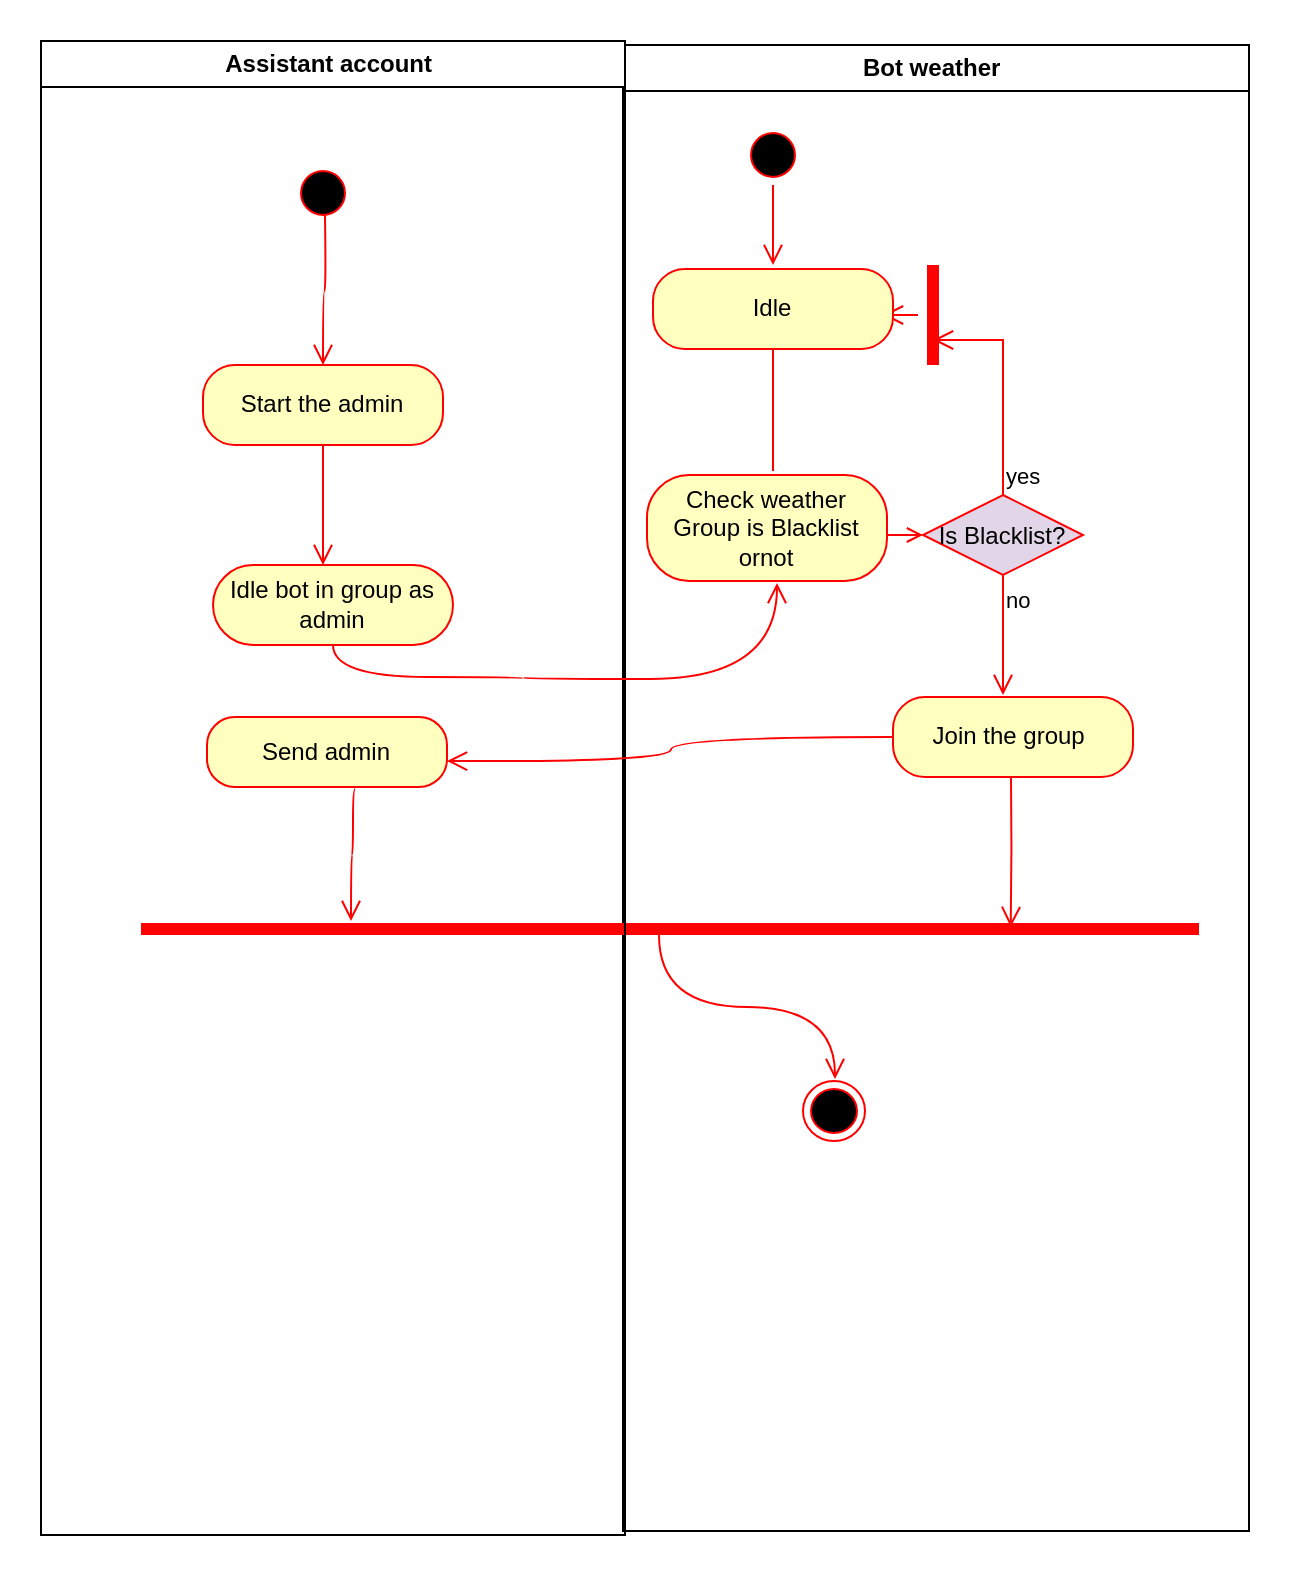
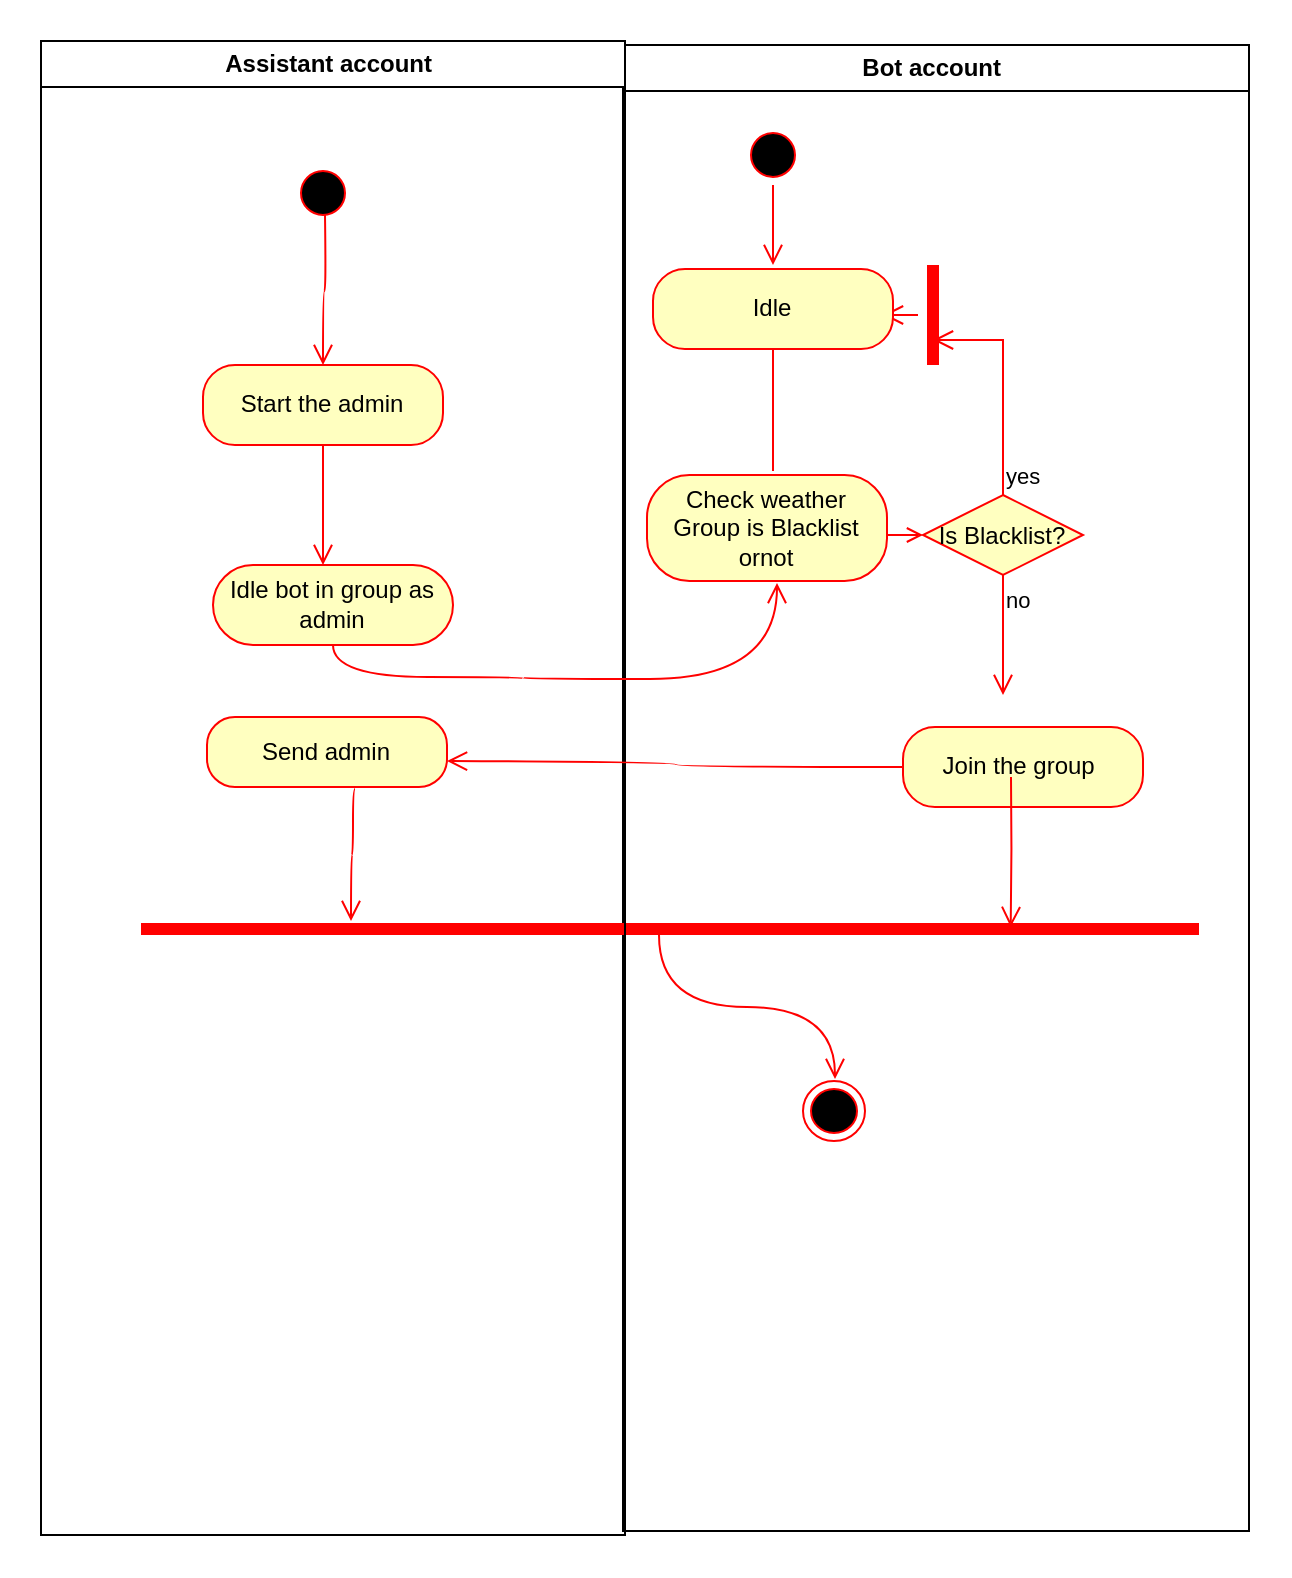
node "Bot weather": label "Bot weather" -> "Bot account"
node "Is Blacklist?": fillcolor #e1d5e7 -> #ffffc0
node "Join the group": moved (1013, 737) -> (1023, 767)
